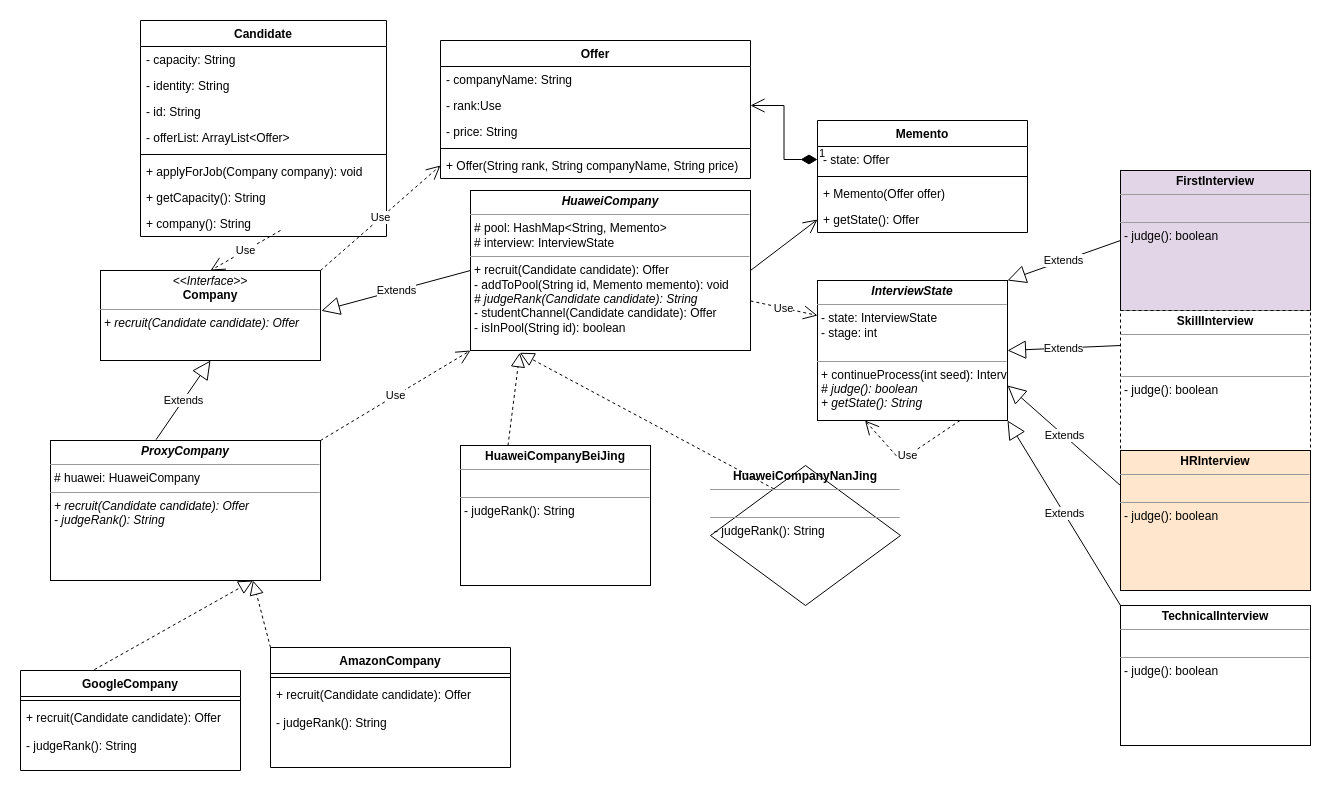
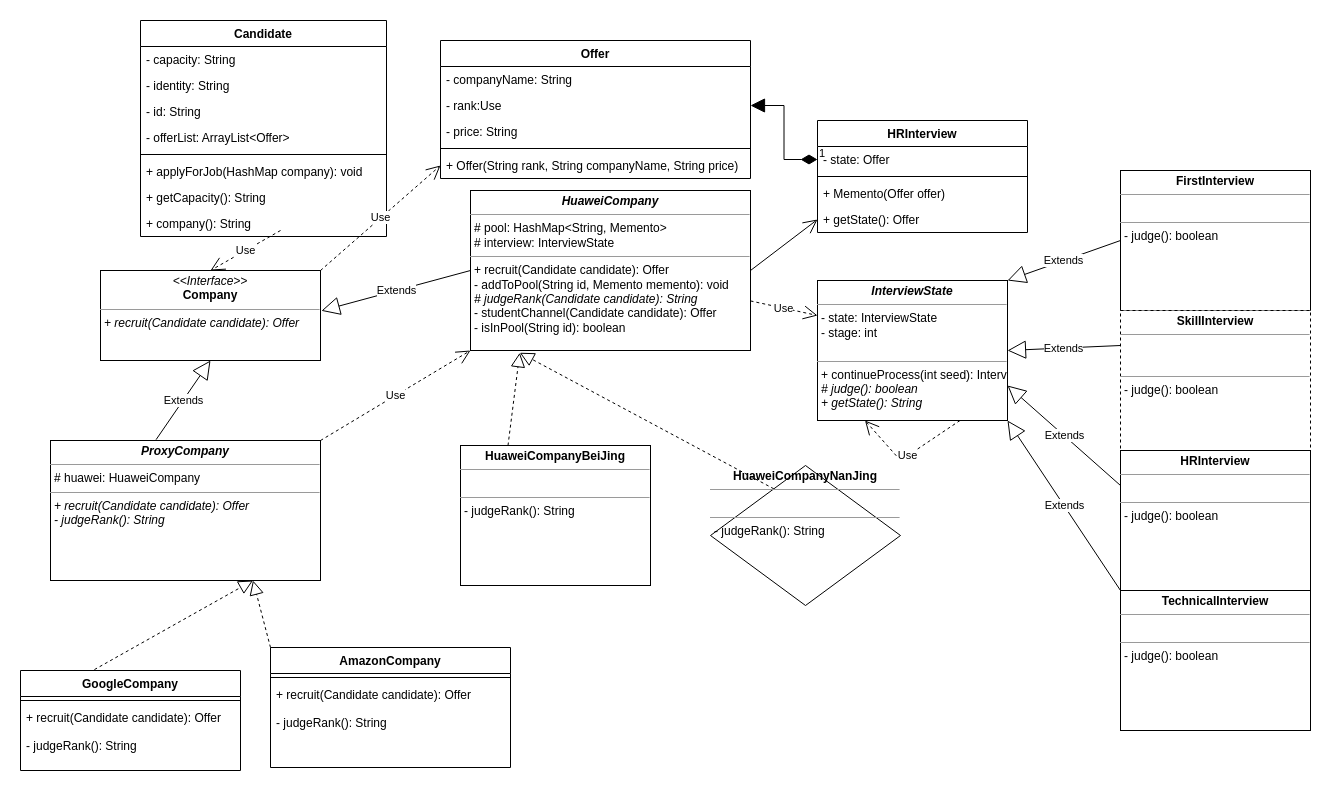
edge "- rank:Use" -- "- state: Offer": arrowhead open -> block
node "Memento": label "Memento" -> "HRInterview"
node "+ applyForJob(Company company): void": label "+ applyForJob(Company company): void" -> "+ applyForJob(HashMap company): void"
node "FirstInterview - judge(): boolean": fillcolor #e1d5e7 -> #ffffff
node "HRInterview - judge(): boolean": fillcolor #ffe6cc -> #ffffff
node "TechnicalInterview - judge(): boolean": moved (1216, 676) -> (1216, 661)
